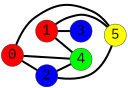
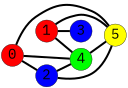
edge "5" -- "4": added
